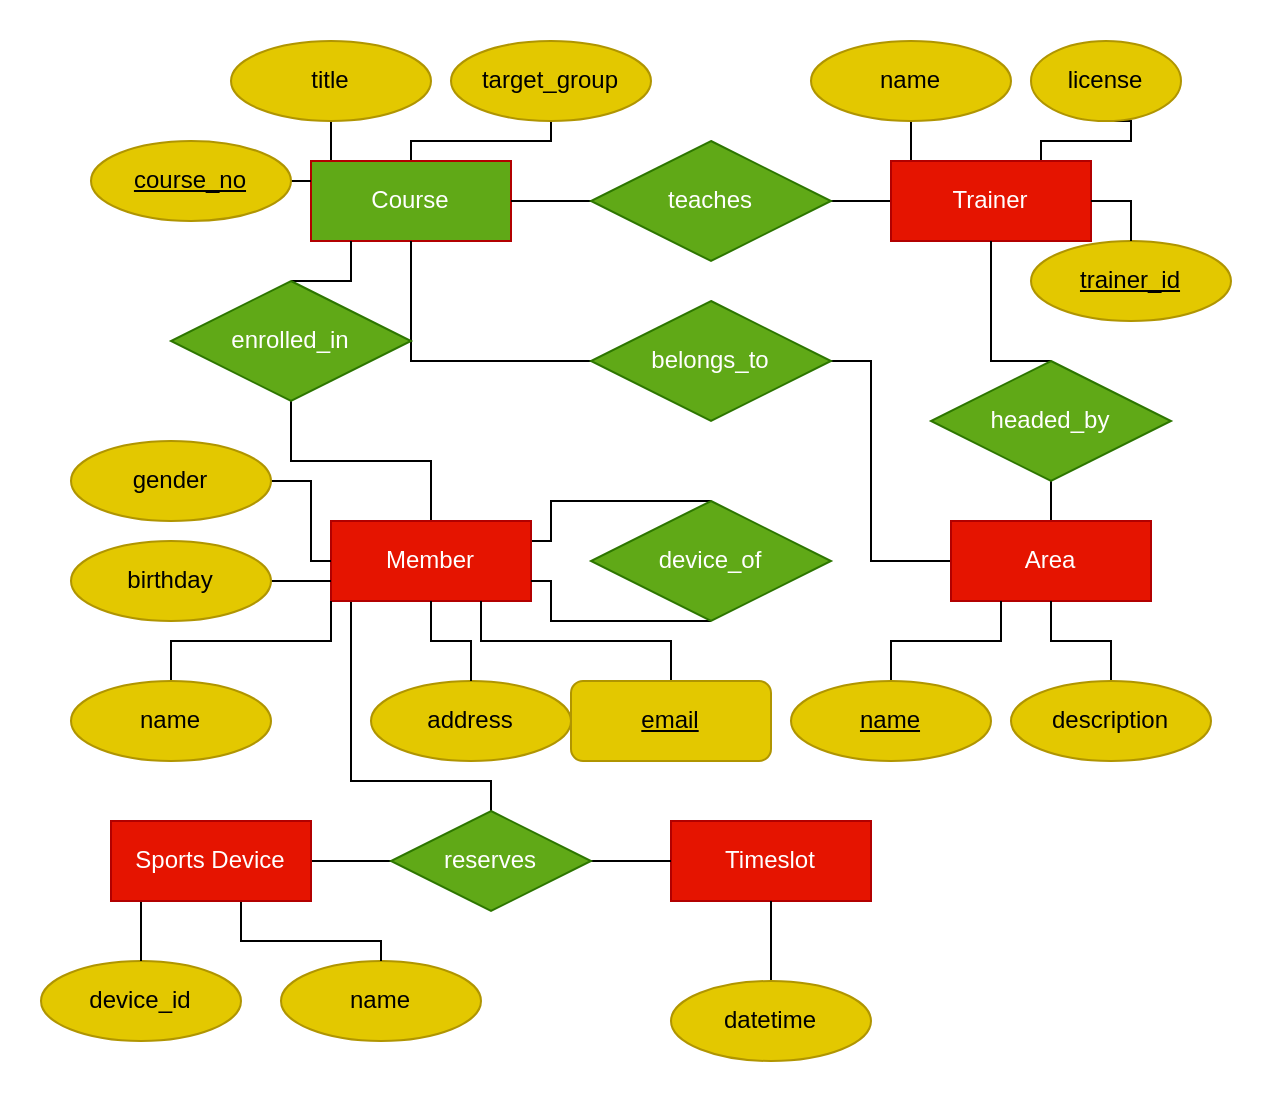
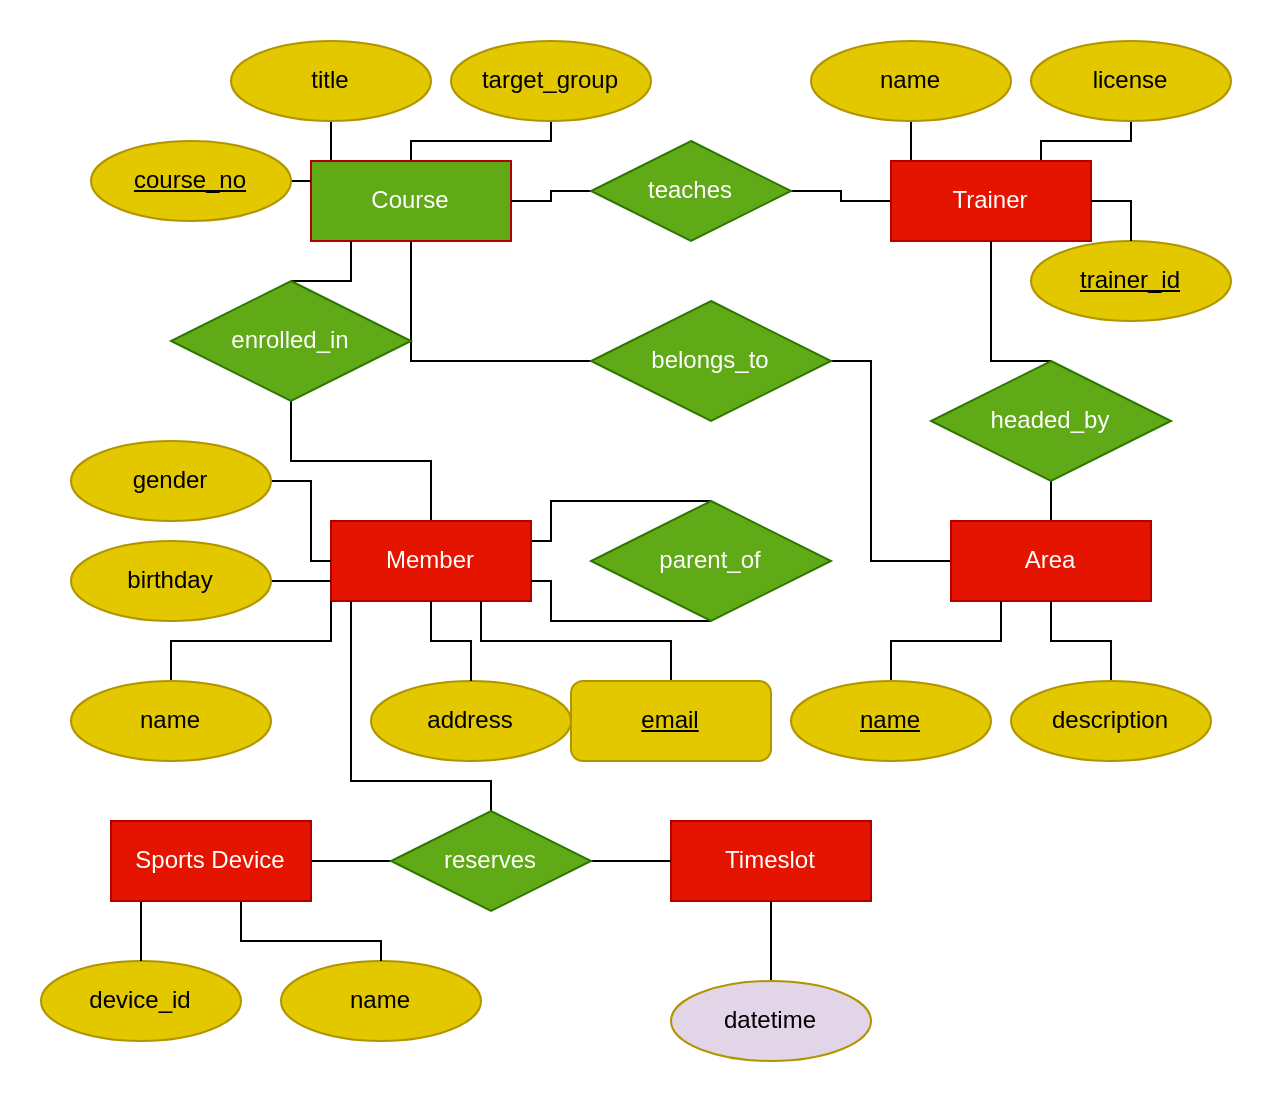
node "license": size 150x80 -> 200x80
node "teaches": size 240x120 -> 200x100
node "device_of": label "device_of" -> "parent_of"
node "datetime": fillcolor #e3c800 -> #e1d5e7
